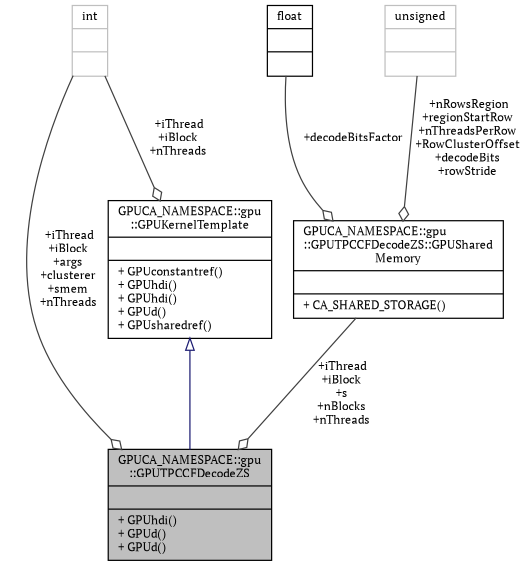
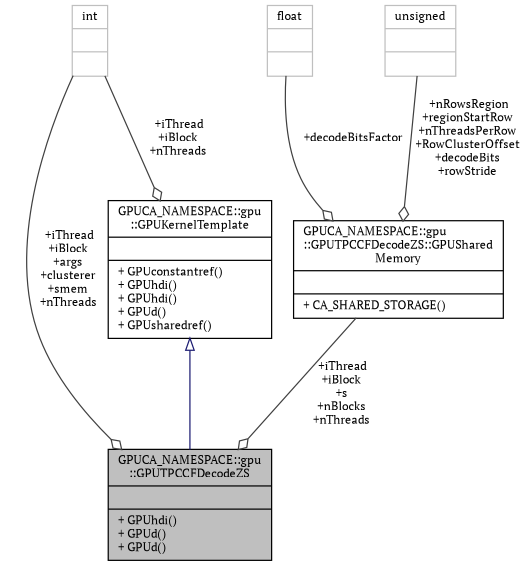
node "float": color black -> grey75
